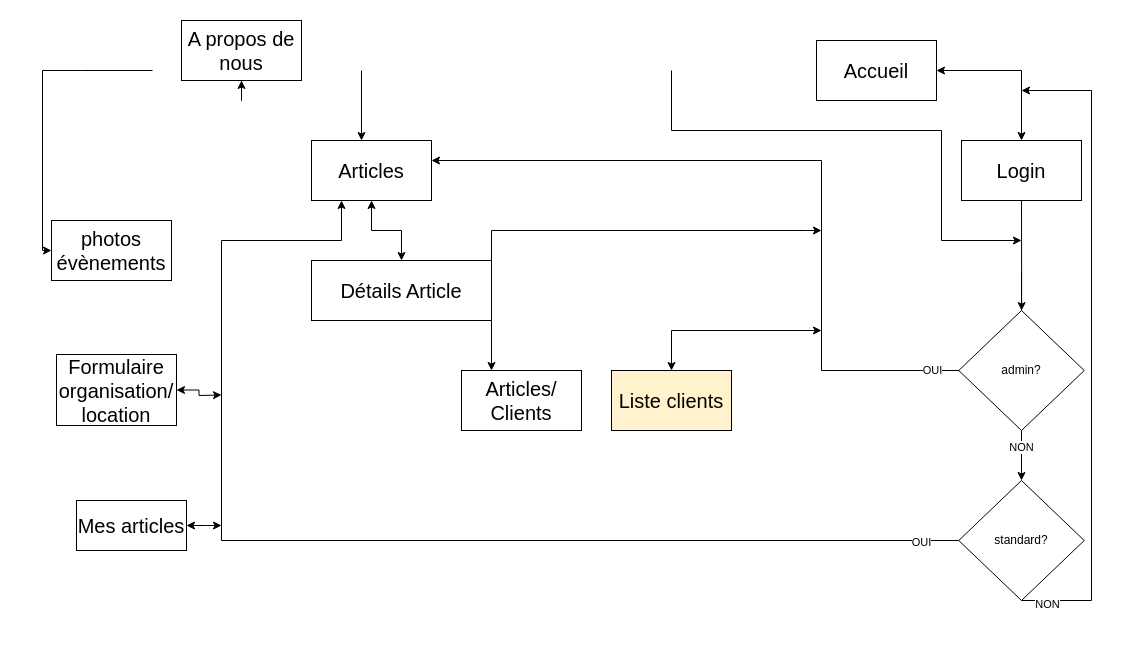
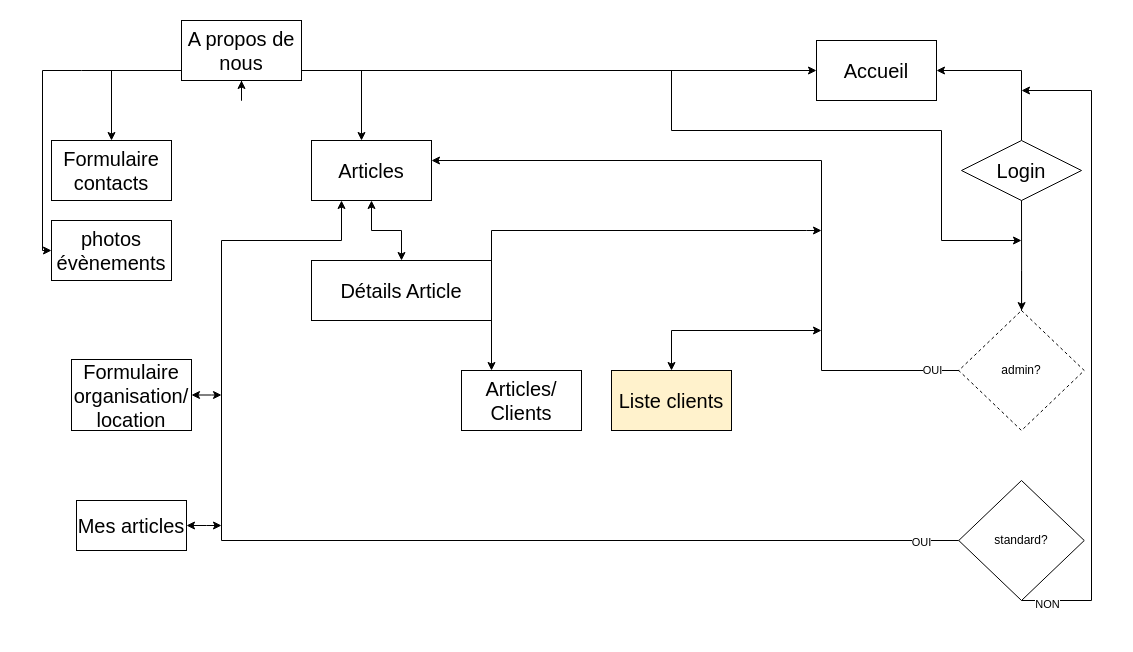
edge "Accueil" -- "Formulaire contacts": added
edge "Accueil" -- "Login": arrowhead classic -> none
node "Formulaire contacts": added
node "Login": shape rectangle -> diamond
node "admin?": style solid -> dashed
node "Formulaire organisation/ location": moved (117, 390) -> (132, 395)
edge "admin?" -> "standard?": removed, label "NON"
